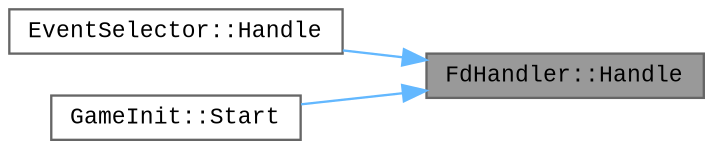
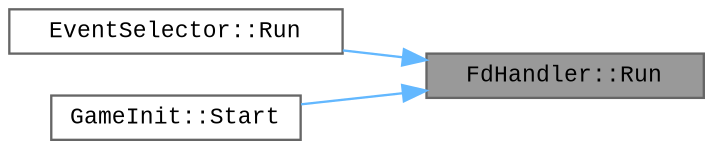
node "EventSelector::Handle": label "EventSelector::Handle" -> "EventSelector::Run"
node "FdHandler::Handle": label "FdHandler::Handle" -> "FdHandler::Run"
